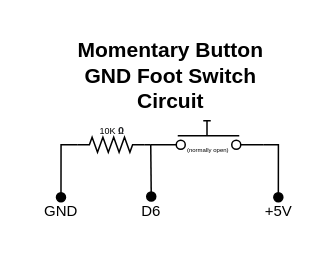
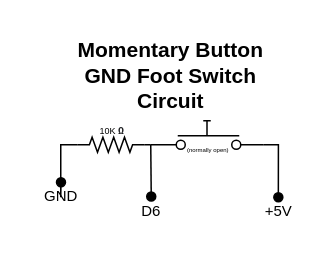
node "GND": moved (61, 211) -> (61, 196)
